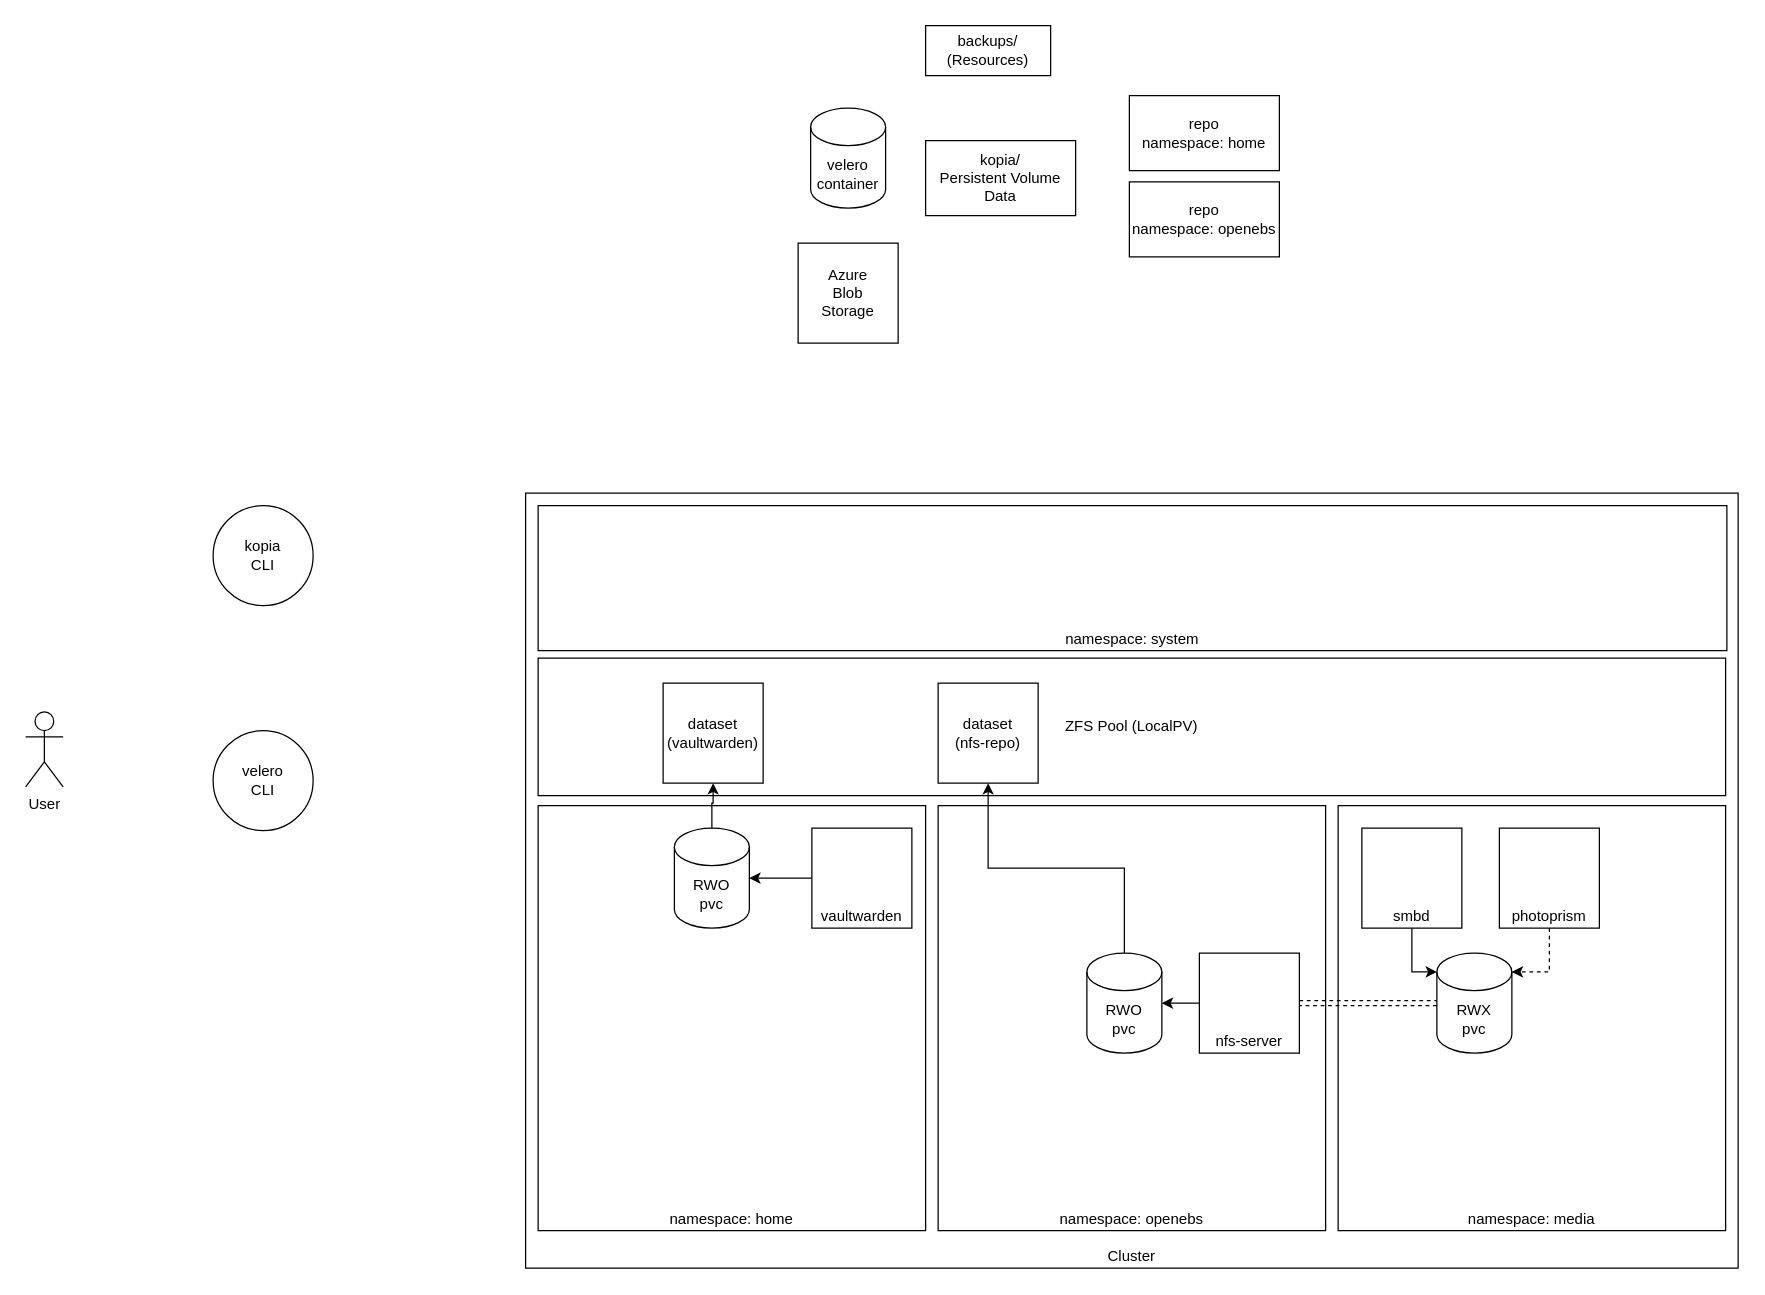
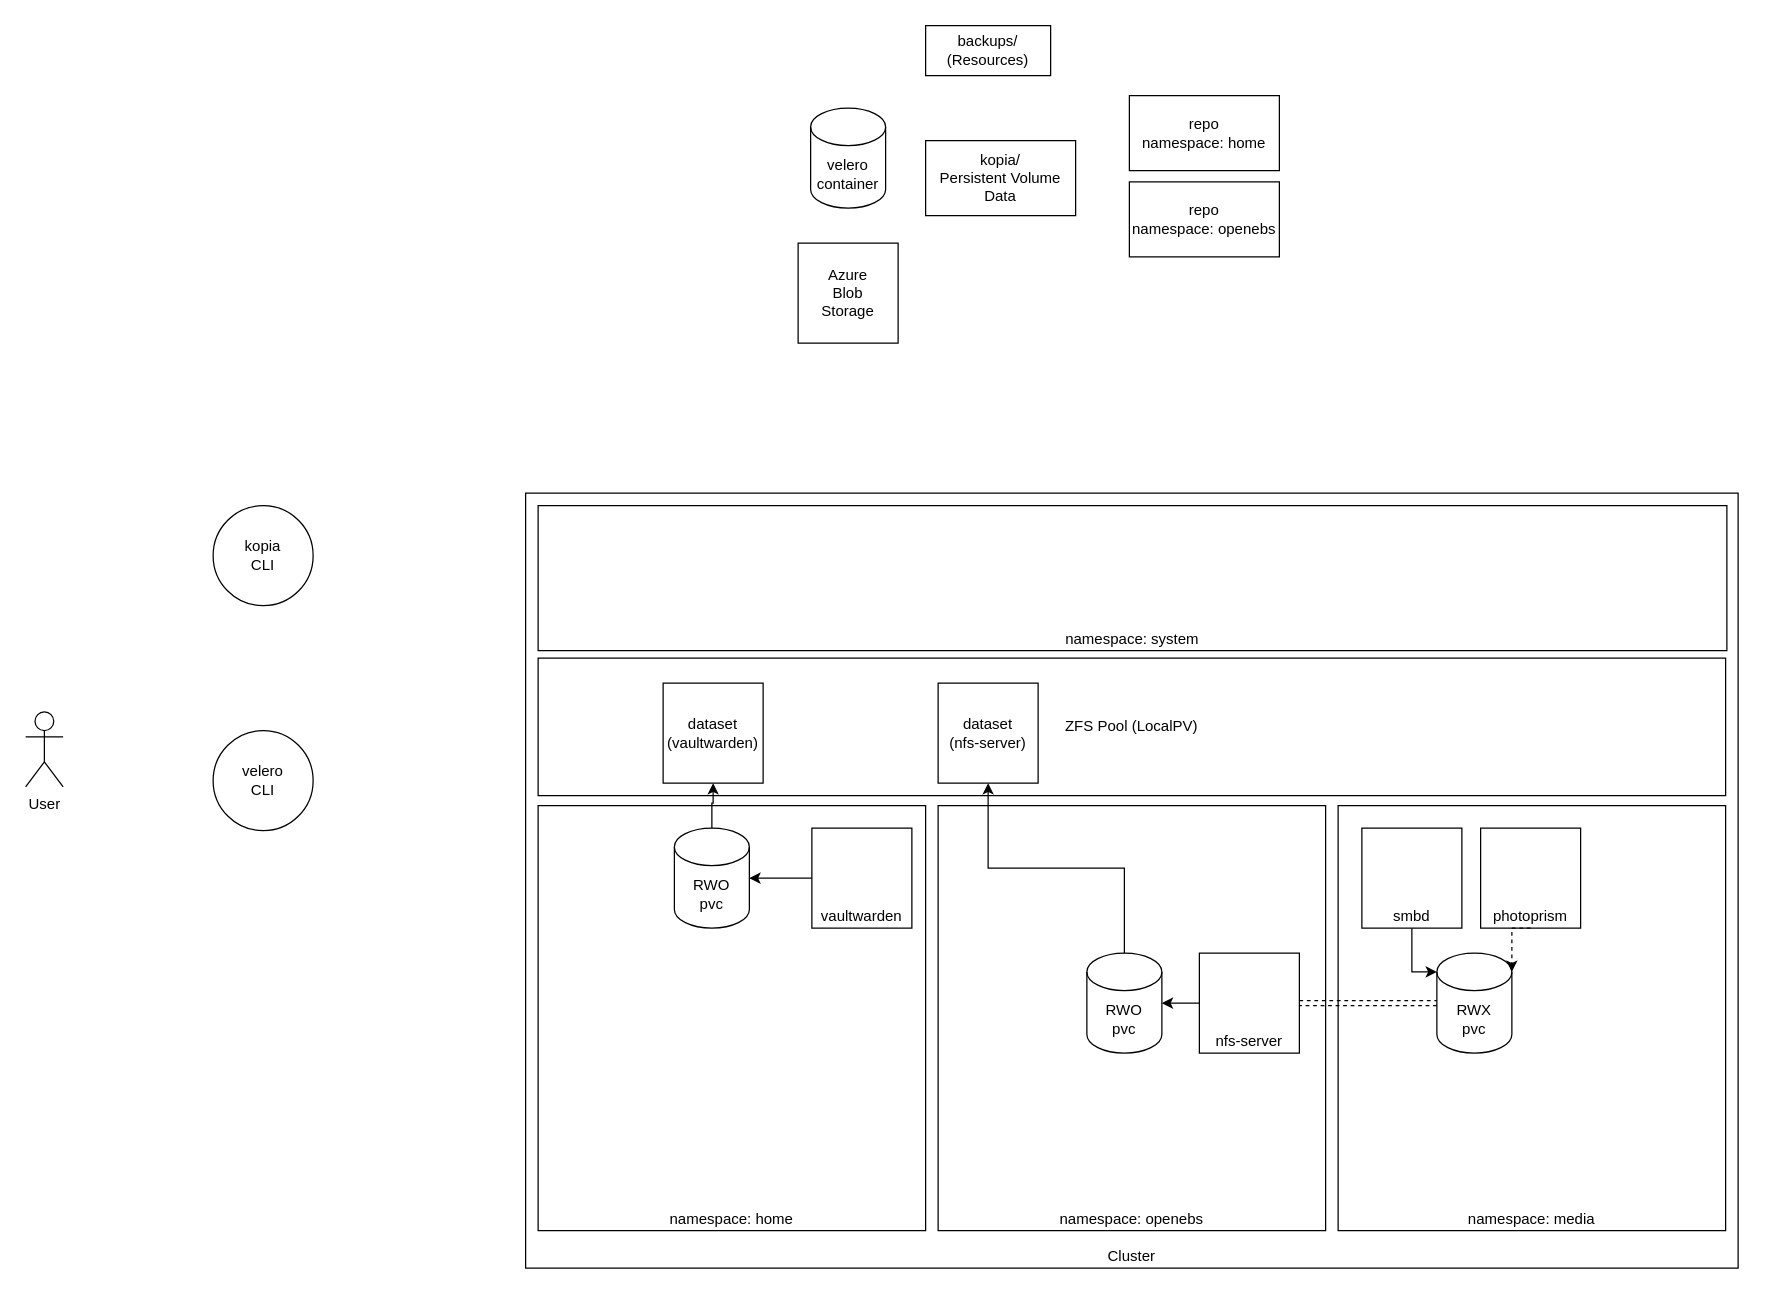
node "dataset (nfs-repo)": label "dataset (nfs-repo)" -> "dataset (nfs-server)"
node "photoprism": moved (1549, 878) -> (1531, 878)
